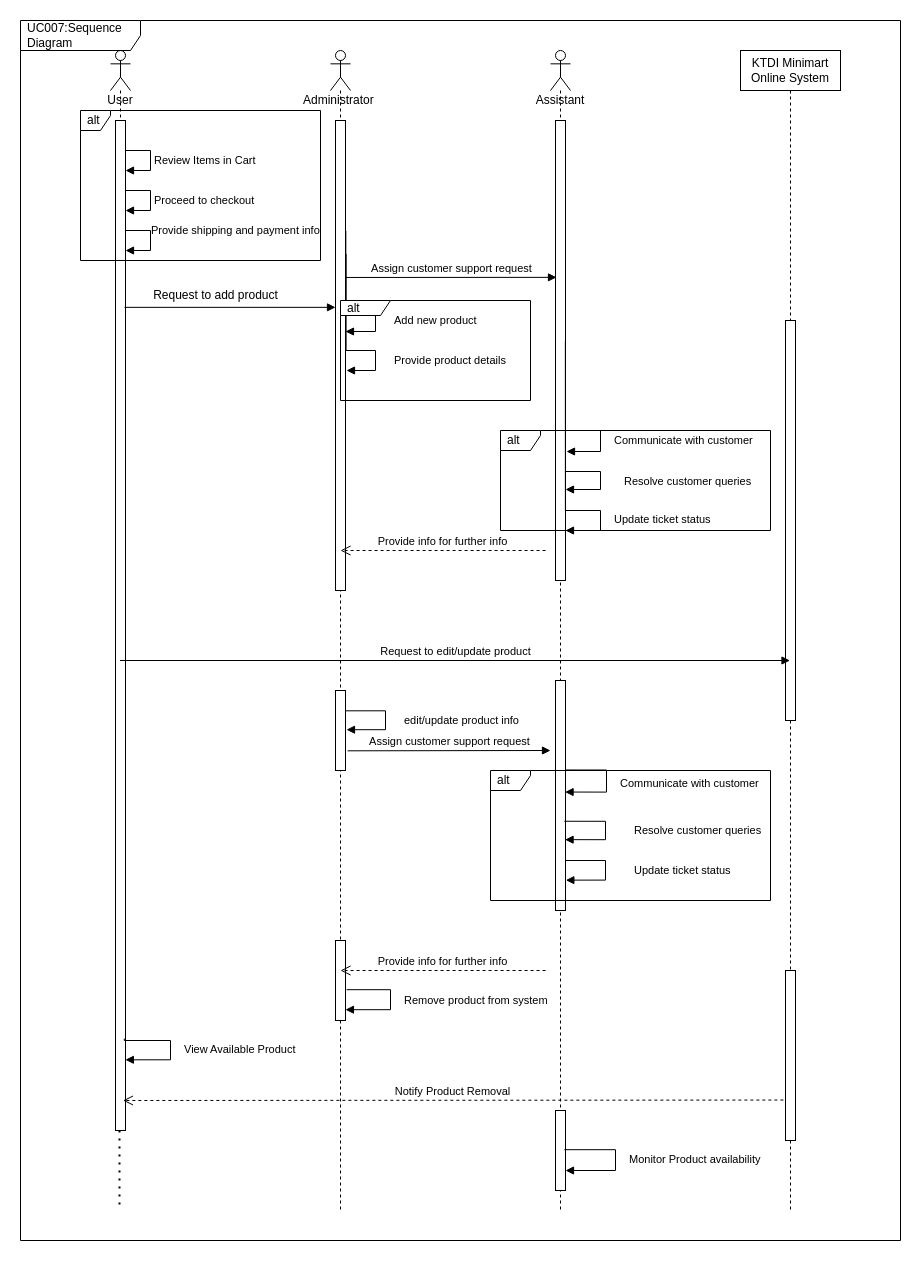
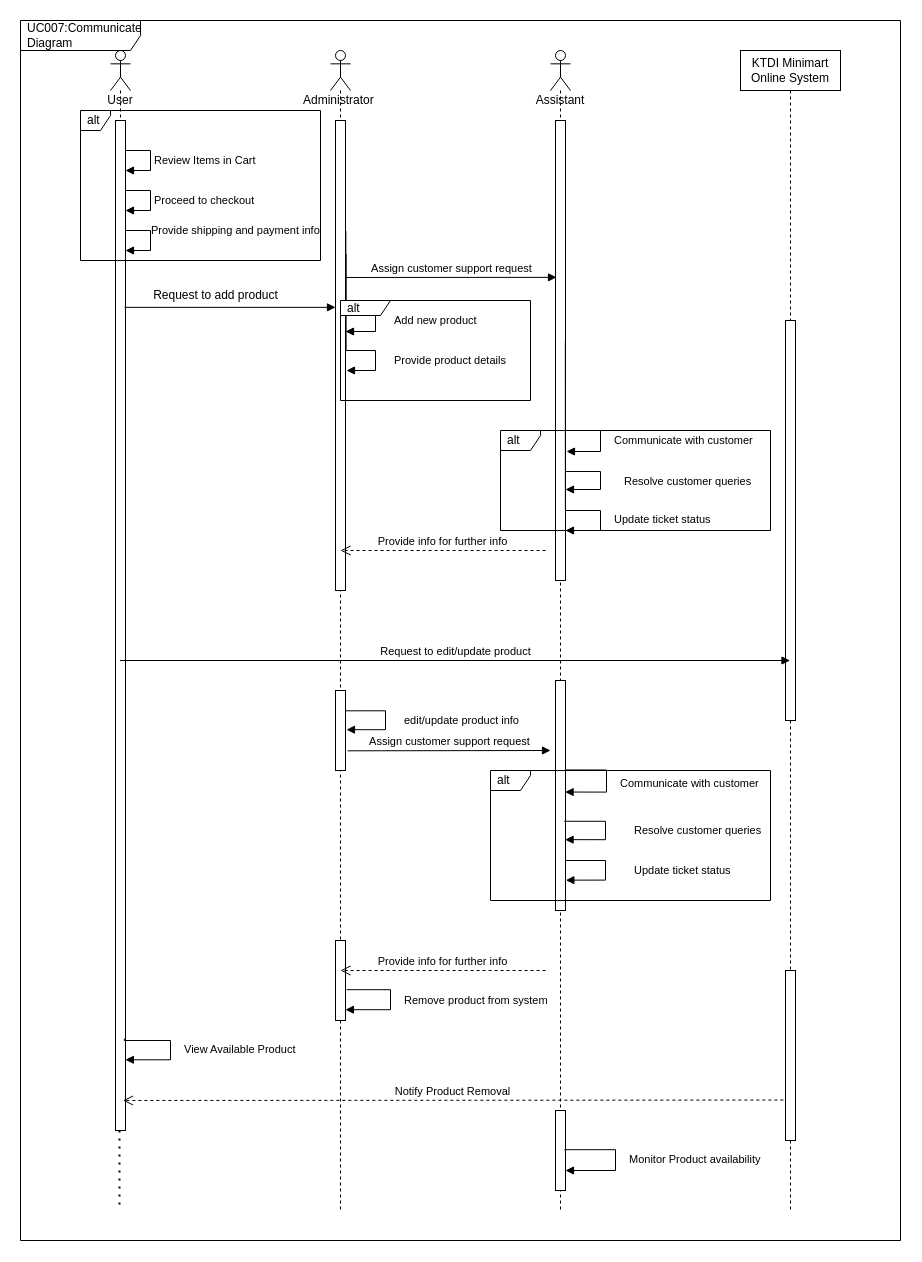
node "UC007:Sequence Diagram": label "UC007:Sequence Diagram" -> "UC007:Communicate Diagram"
